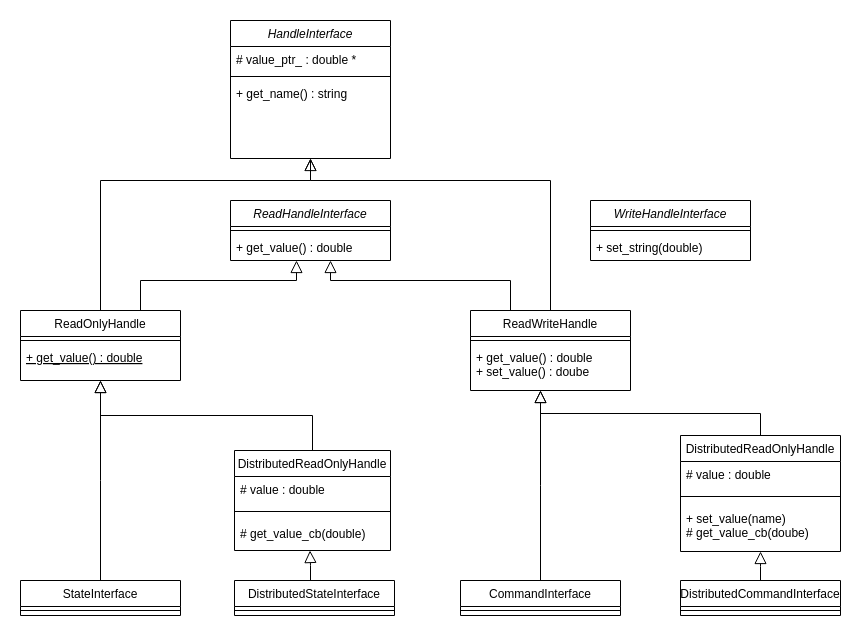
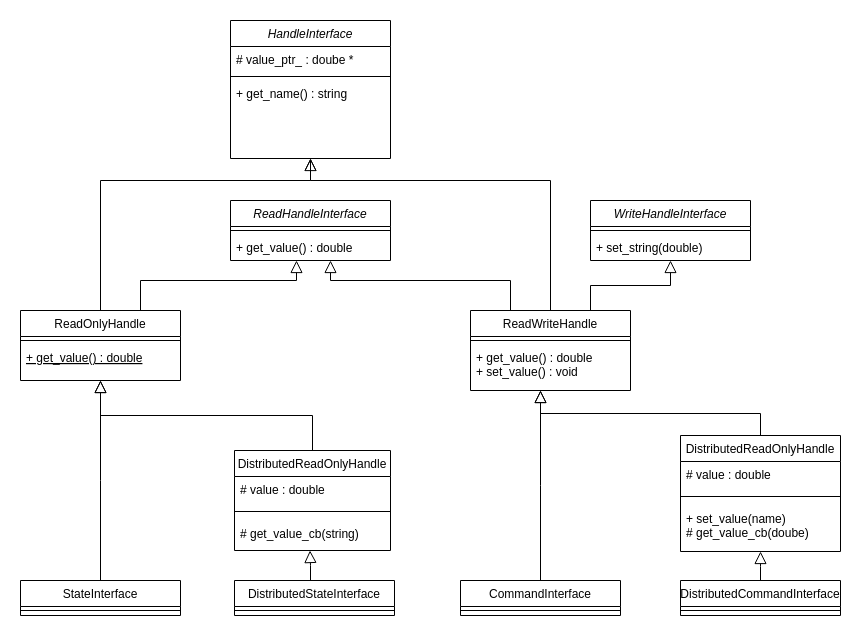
node "# value_ptr_ : double *": label "# value_ptr_ : double *" -> "# value_ptr_ : doube *"
edge "ReadWriteHandle" -> "+ set_string(double)": added
node "+ get_value() : double + set_value() : doube": label "+ get_value() : double + set_value() : doube" -> "+ get_value() : double + set_value() : void"
node "# get_value_cb(double)": label "# get_value_cb(double)" -> "# get_value_cb(string)"
